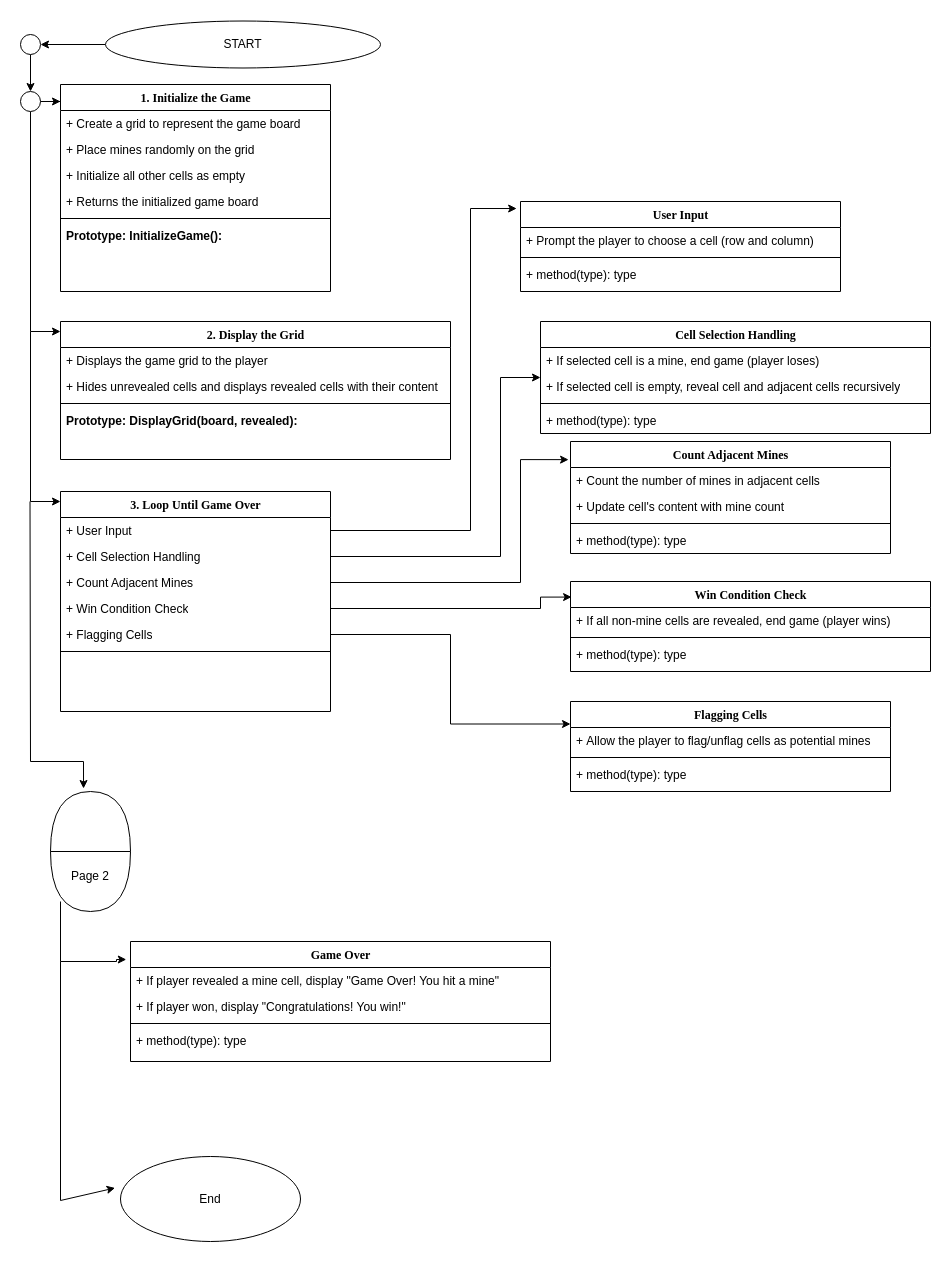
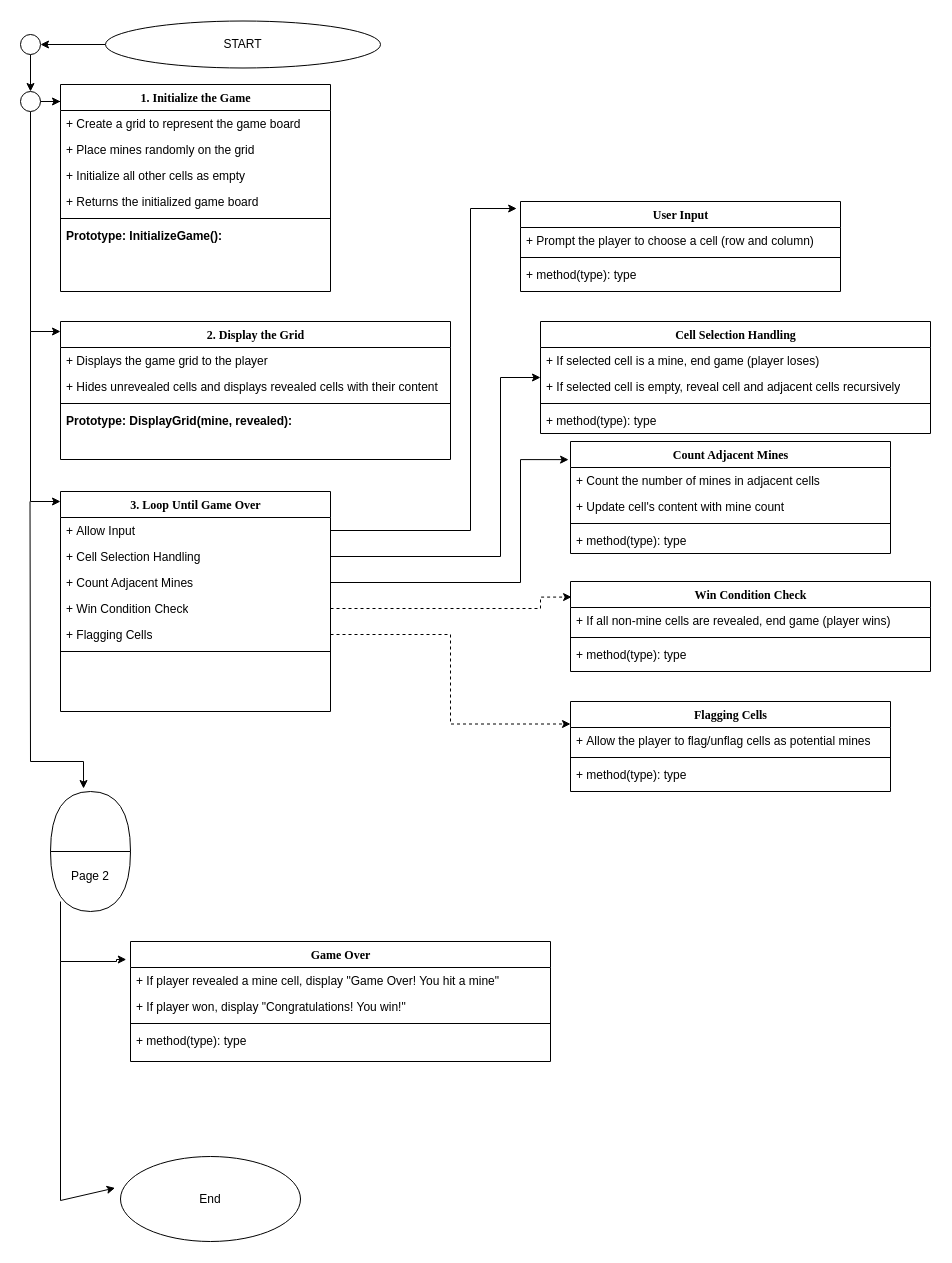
node "Prototype: DisplayGrid(board, revealed):": label "Prototype: DisplayGrid(board, revealed):" -> "Prototype: DisplayGrid(mine, revealed):"
node "+ User Input": label "+ User Input" -> "+ Allow Input"
edge "+ Win Condition Check" -> "Win Condition Check": style solid -> dashed
edge "+ Flagging Cells" -> "Flagging Cells": style solid -> dashed
